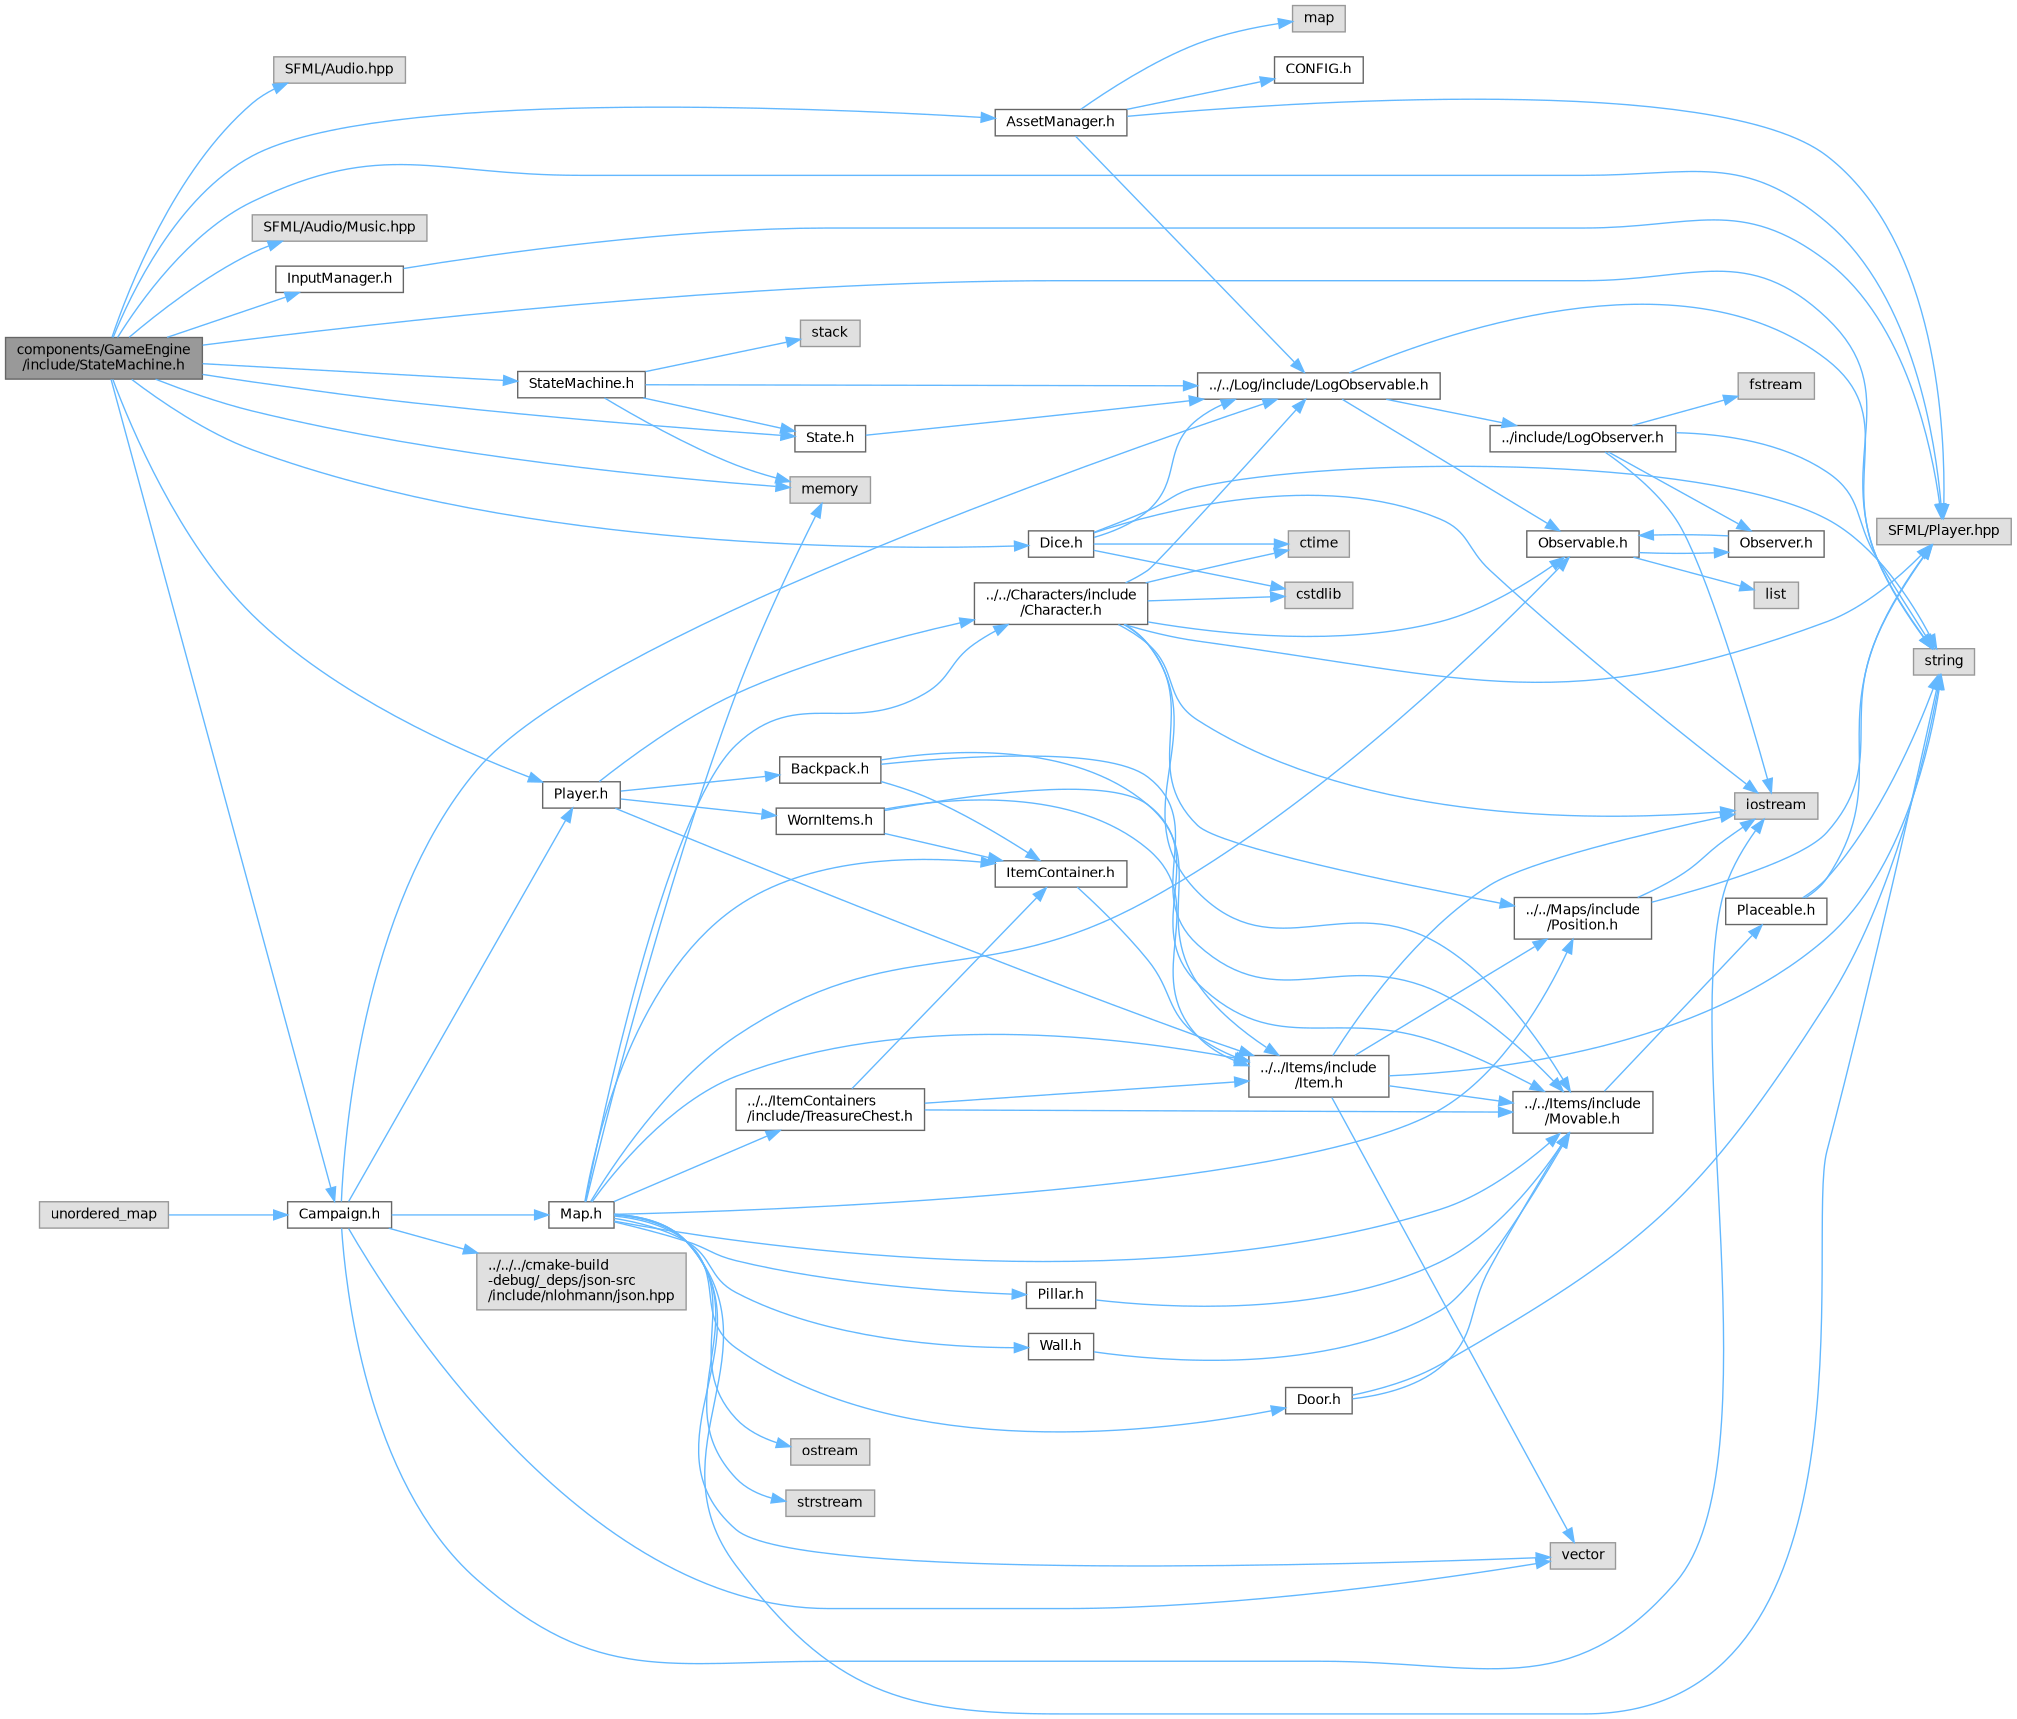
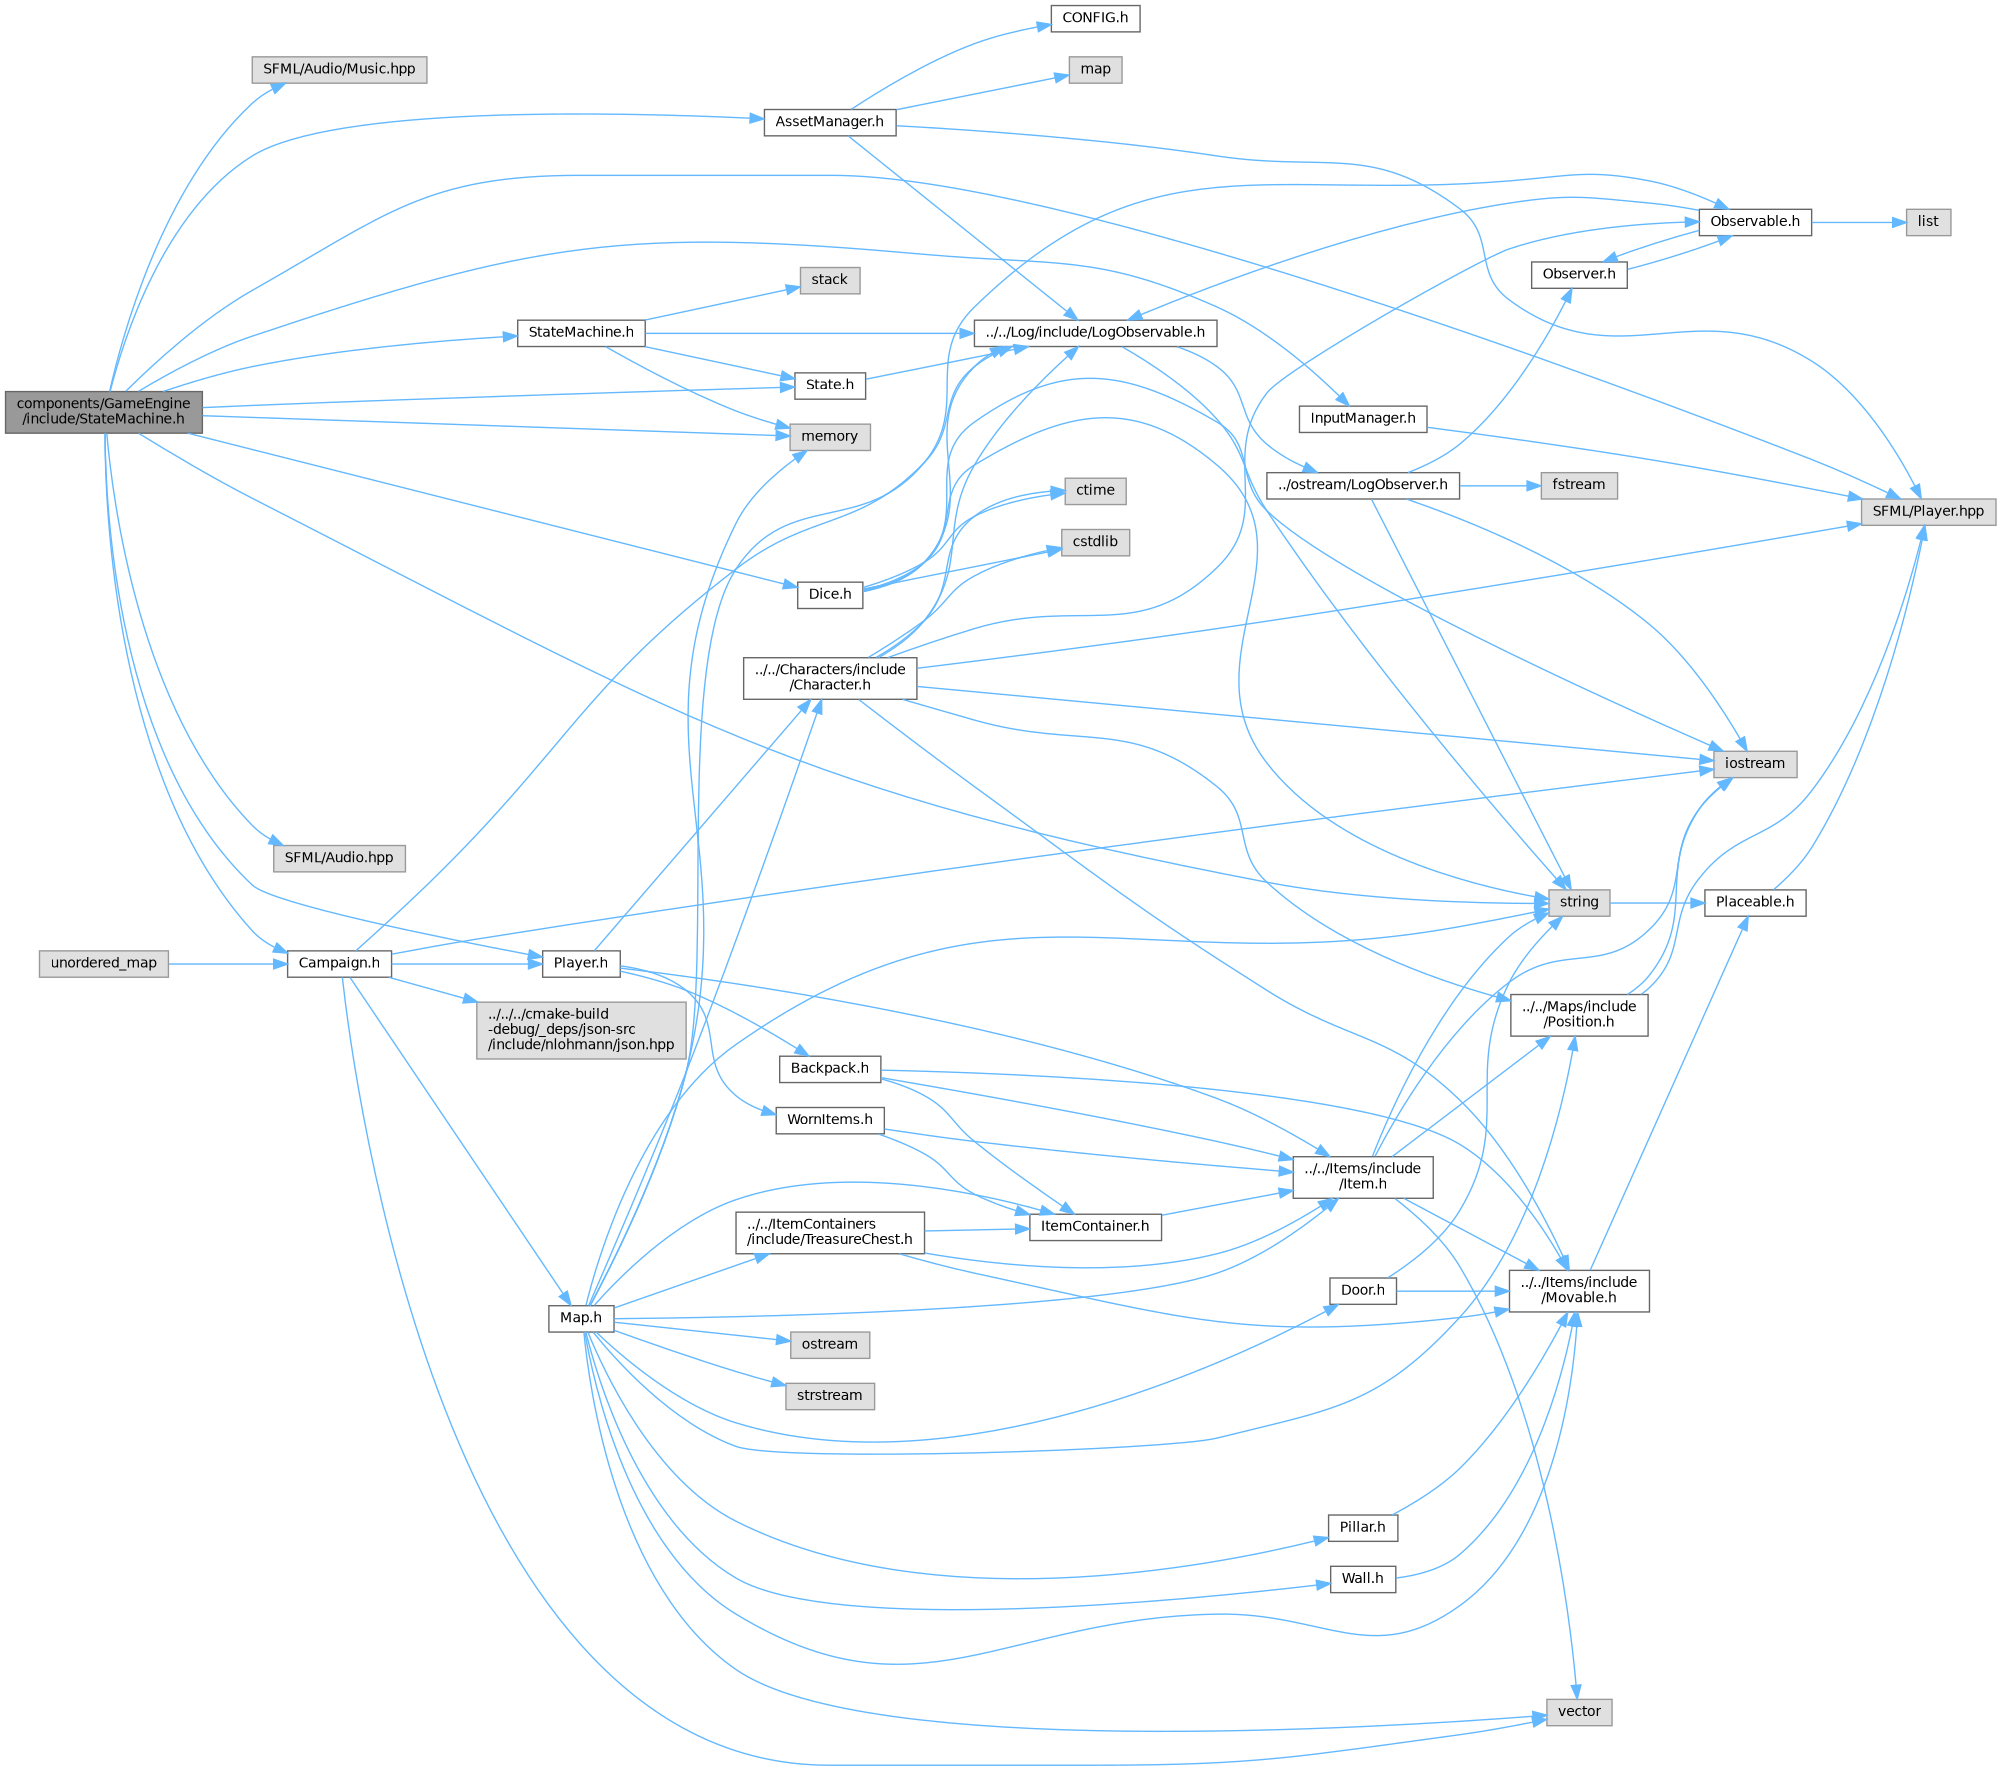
node "../include/LogObserver.h": label "../include/LogObserver.h" -> "../ostream/LogObserver.h"
edge "../../Log/include/LogObservable.h" -> "Observable.h": reversed
edge "Placeable.h" -> "string": reversed
edge "WornItems.h" -> "../../Items/include /Movable.h": removed
